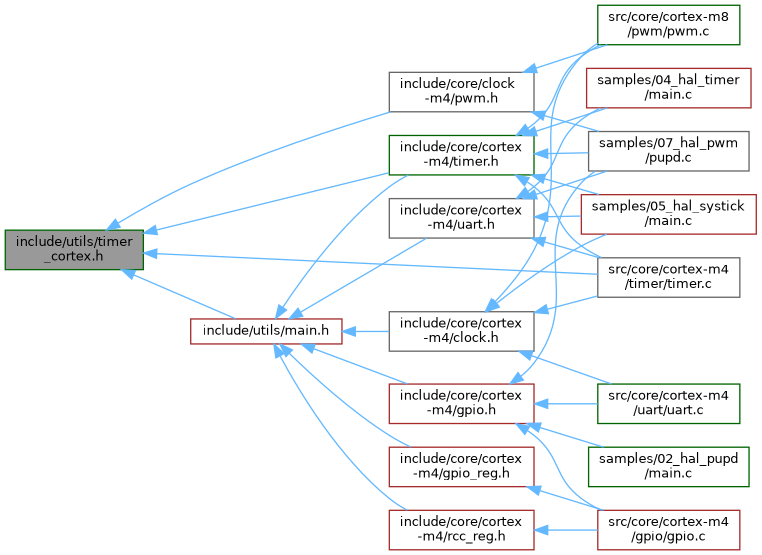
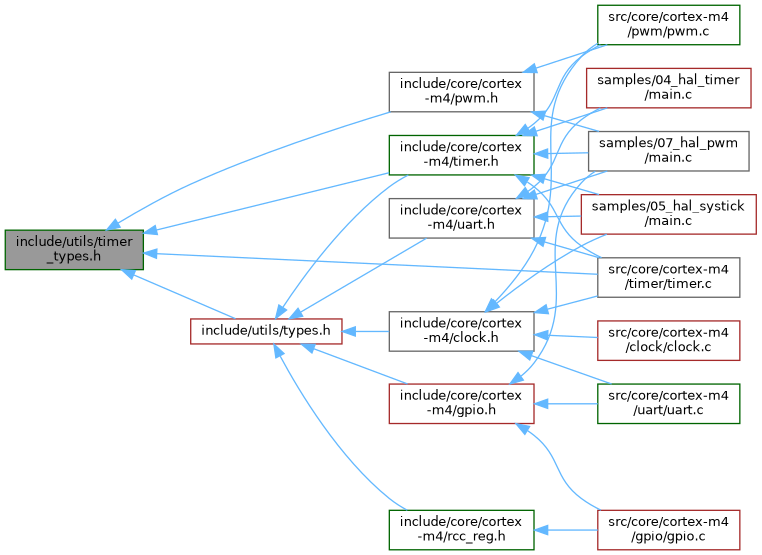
node "src/core/cortex-m8 /pwm/pwm.c": label "src/core/cortex-m8 /pwm/pwm.c" -> "src/core/cortex-m4 /pwm/pwm.c"
node "include/core/clock -m4/pwm.h": label "include/core/clock -m4/pwm.h" -> "include/core/cortex -m4/pwm.h"
node "samples/07_hal_pwm /pupd.c": label "samples/07_hal_pwm /pupd.c" -> "samples/07_hal_pwm /main.c"
node "include/utils/timer _cortex.h": label "include/utils/timer _cortex.h" -> "include/utils/timer _types.h"
node "include/utils/main.h": label "include/utils/main.h" -> "include/utils/types.h"
node "src/core/cortex-m4 /clock/clock.c": added
node "include/core/cortex -m4/gpio_reg.h": removed
node "samples/02_hal_pupd /main.c": removed
node "include/core/cortex -m4/rcc_reg.h": color brown -> darkgreen
